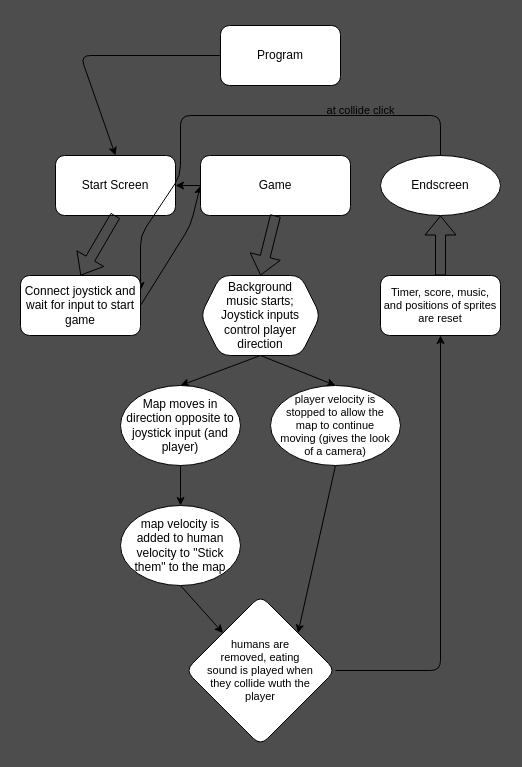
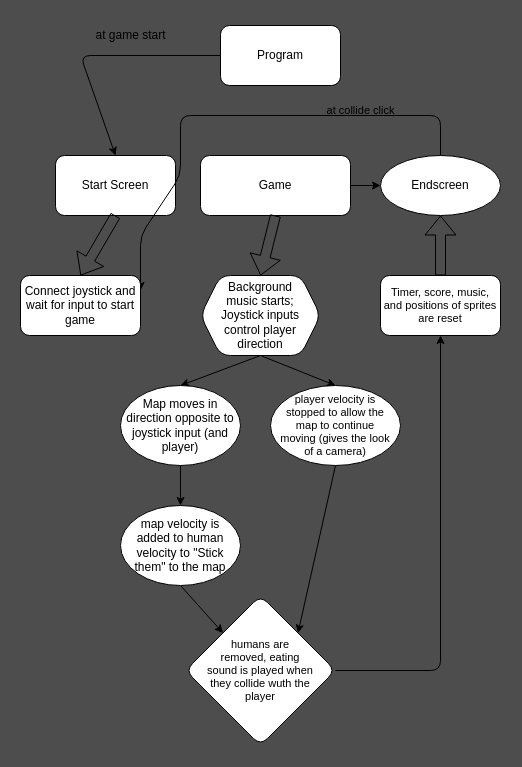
node "at game start": added
edge "Game" -> "Start Screen": now "Game" -> "Endscreen"
edge "Connect joystick and wait for input to start game" -> "Game": removed
